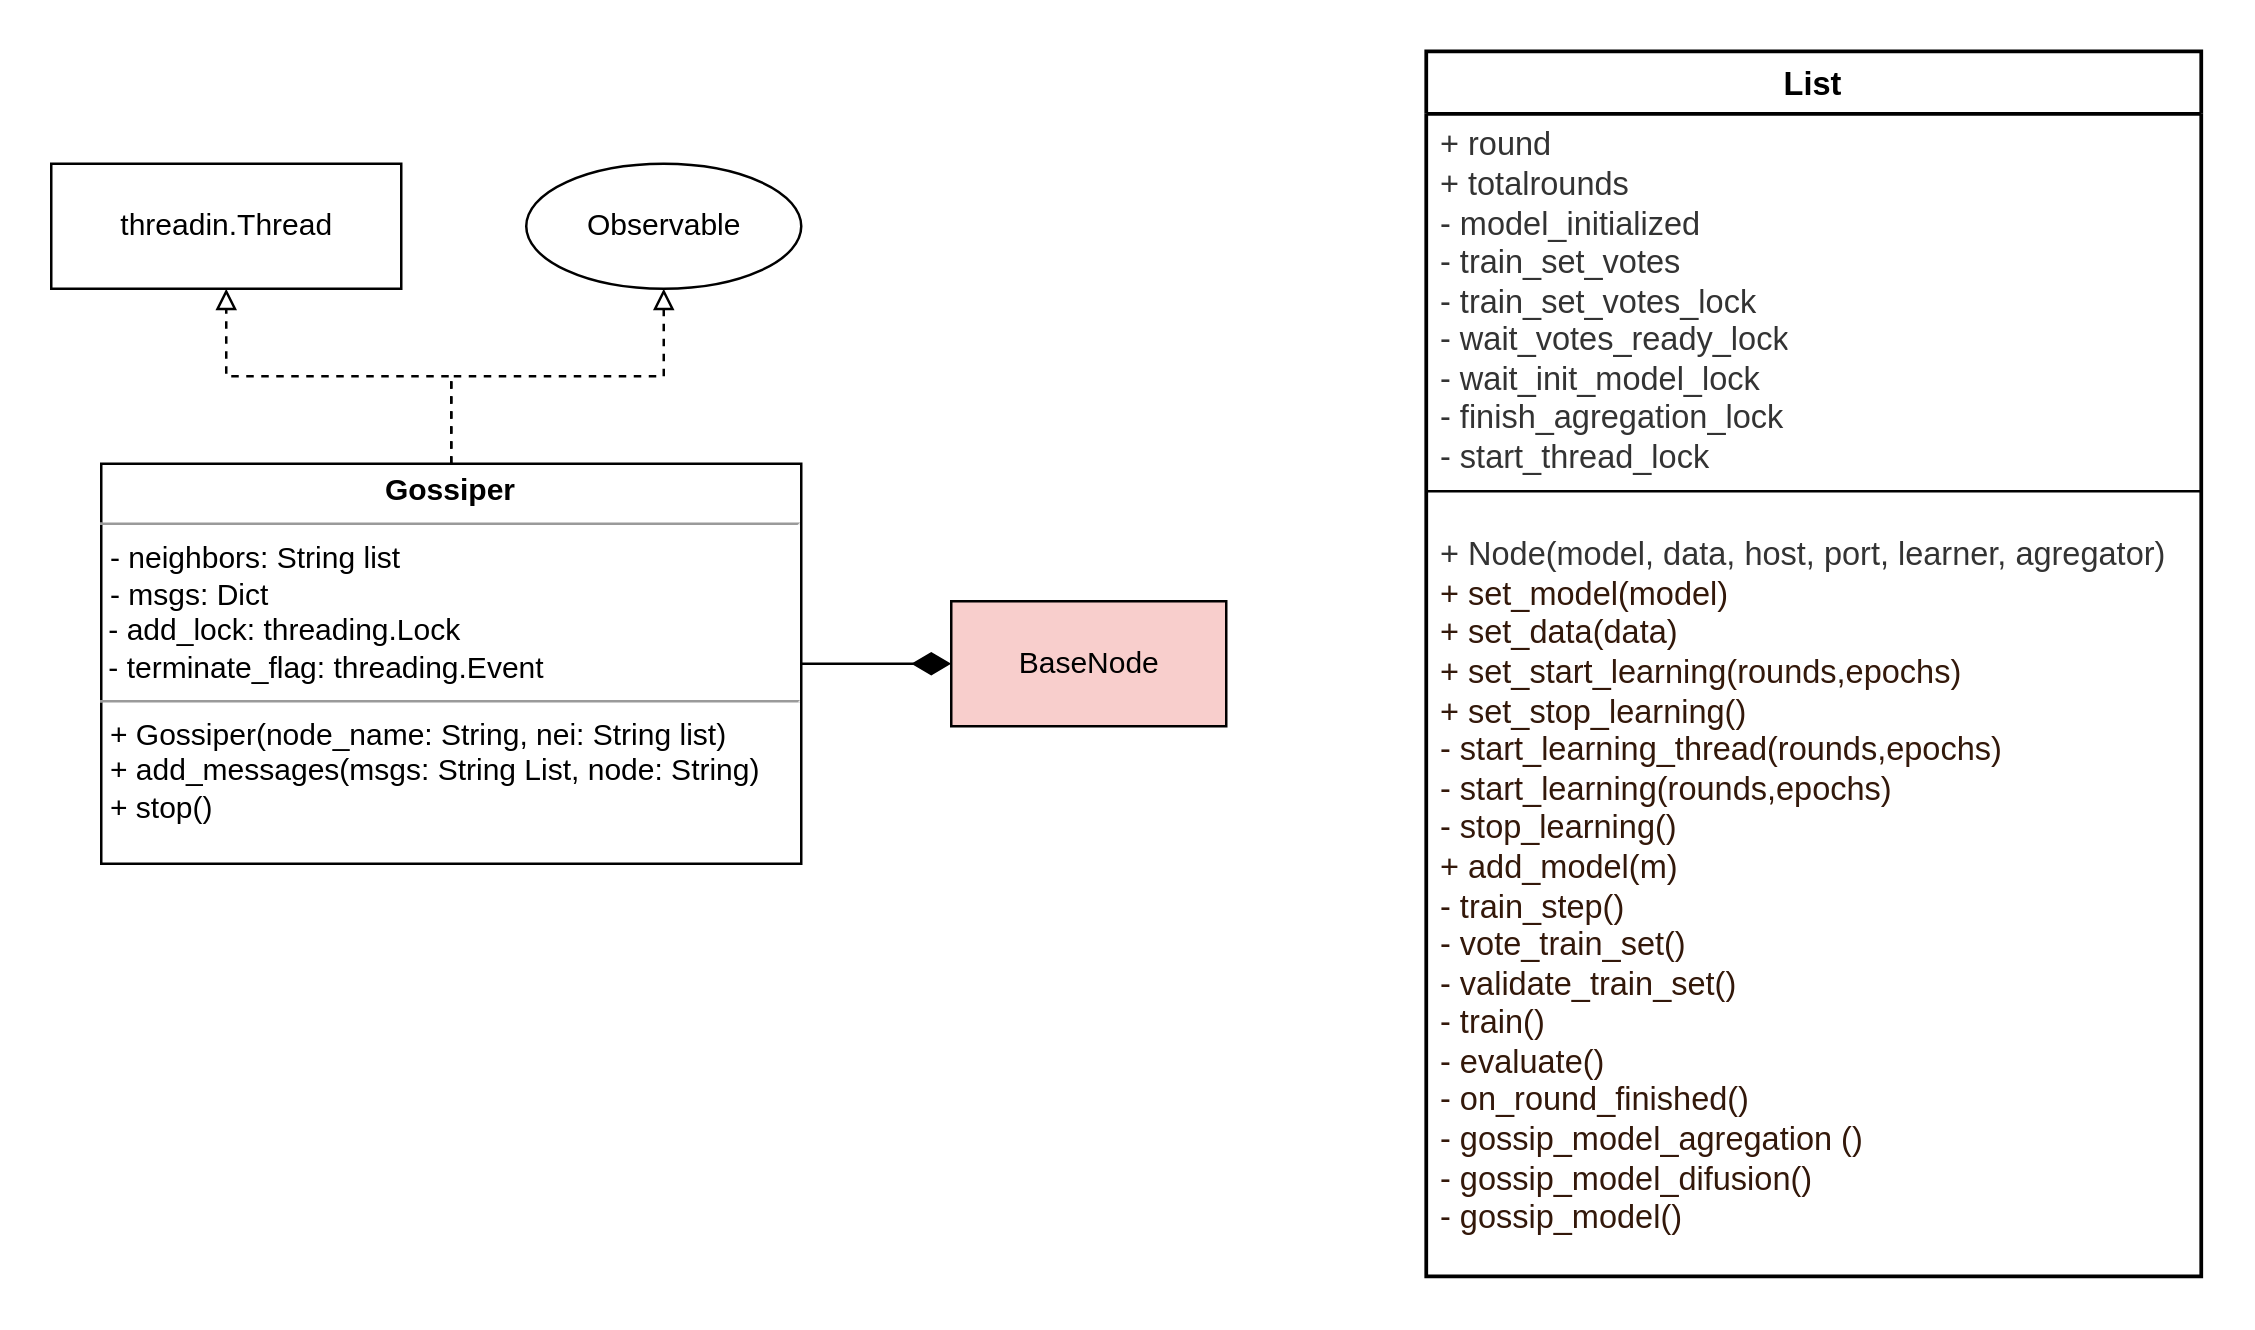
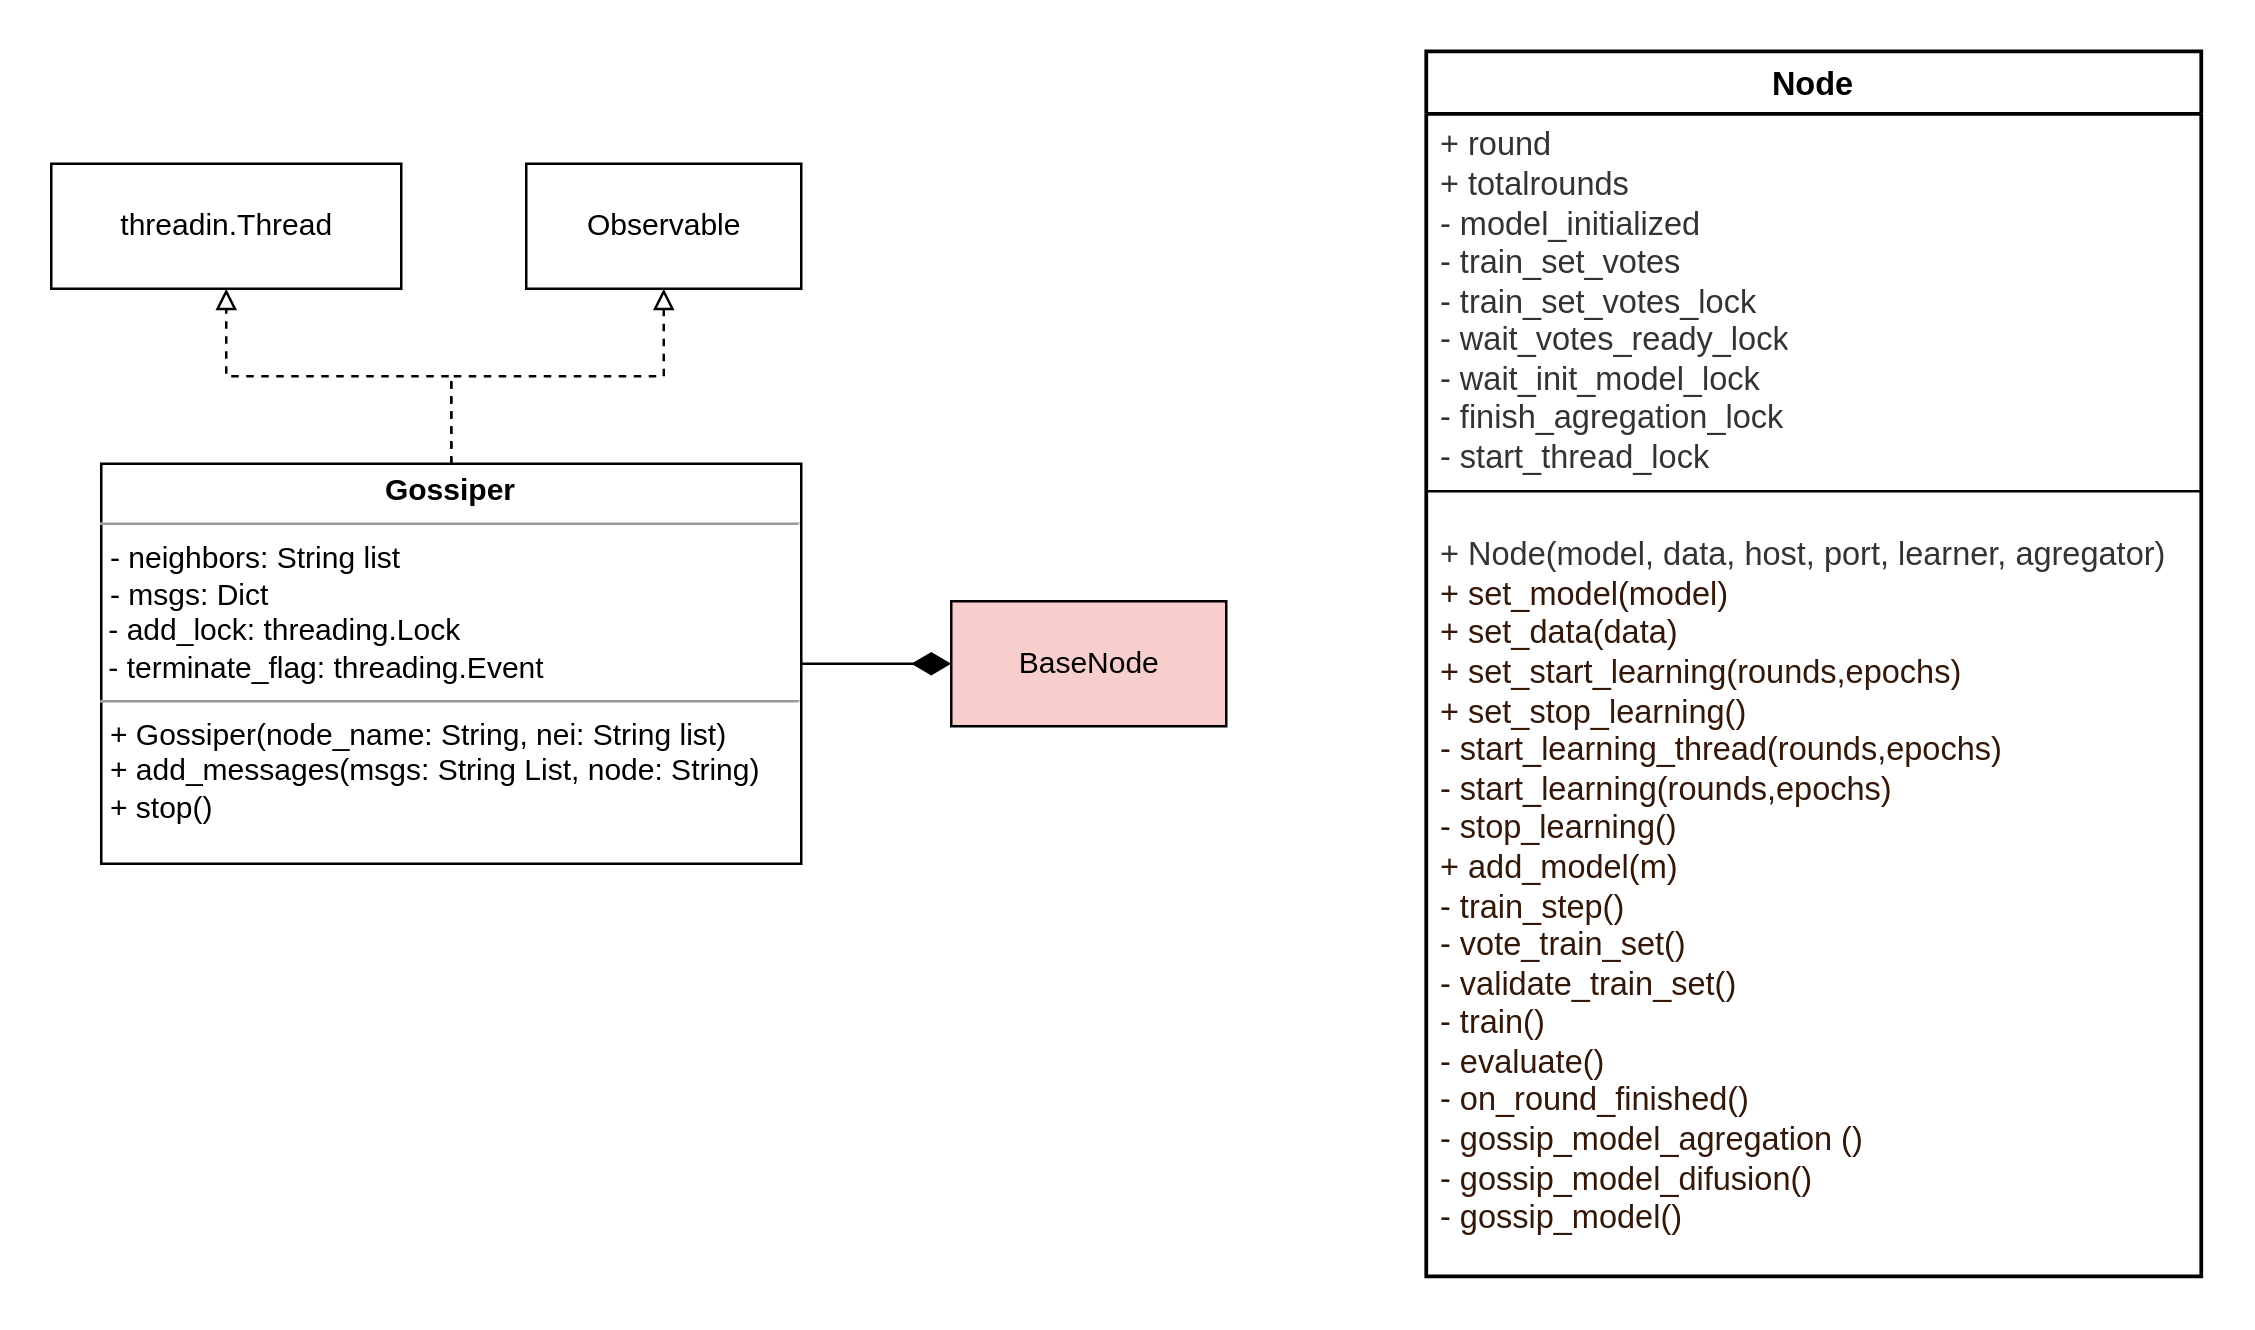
node "List": label "List" -> "Node"
node "Observable": shape ellipse -> rectangle
